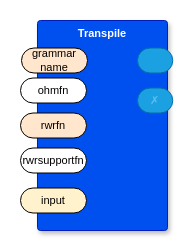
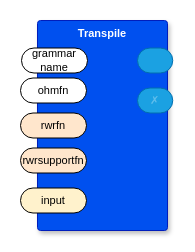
node "grammar name": fillcolor #ffe6cc -> #ffffff
node "rwrsupportfn": fillcolor #ffffff -> #ffe6cc
